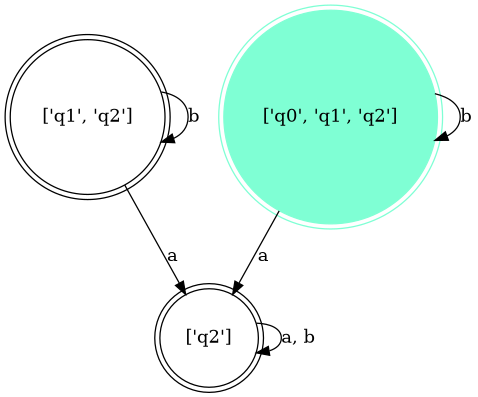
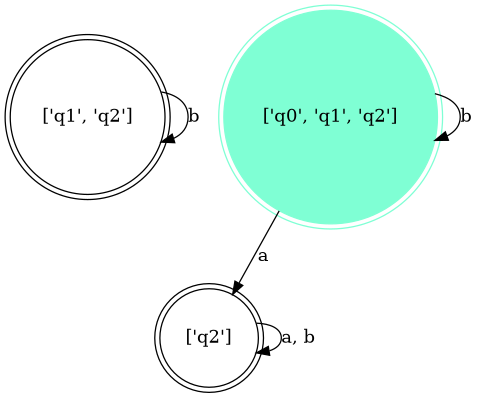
edge "['q1', 'q2']" -> "['q2']": removed, label "a"
